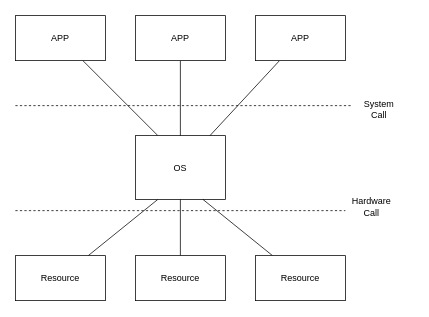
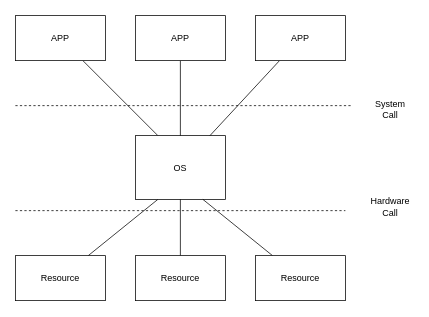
node "System Call": moved (379, 109) -> (390, 109)
node "Hardware Call": moved (372, 207) -> (390, 207)
